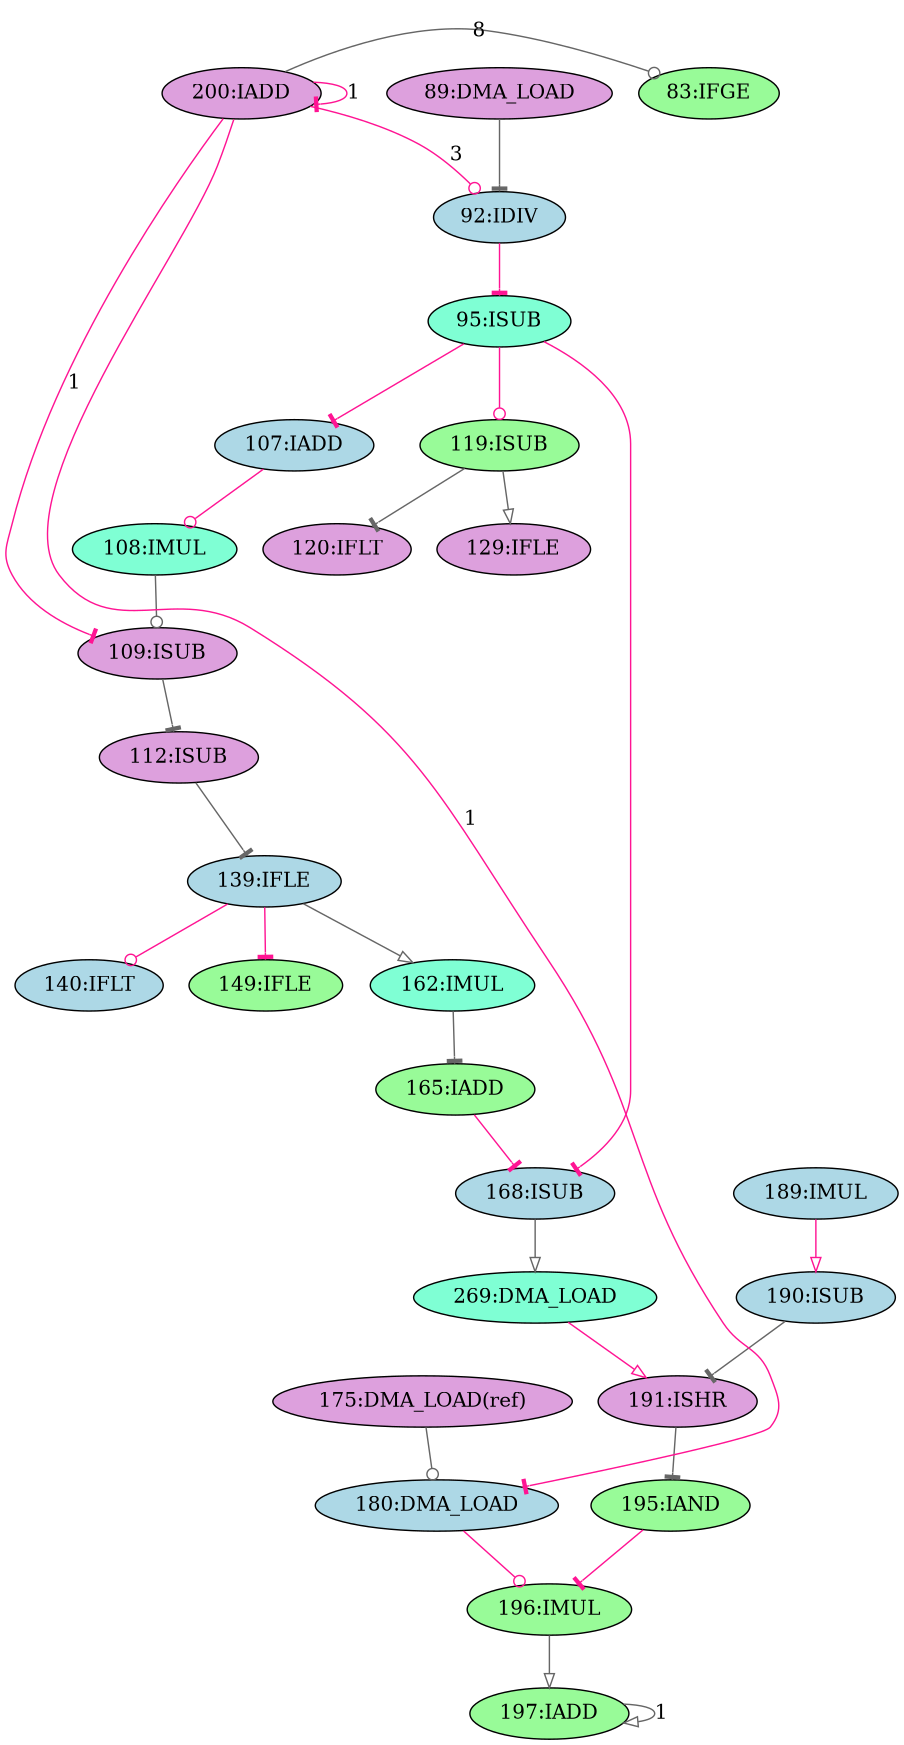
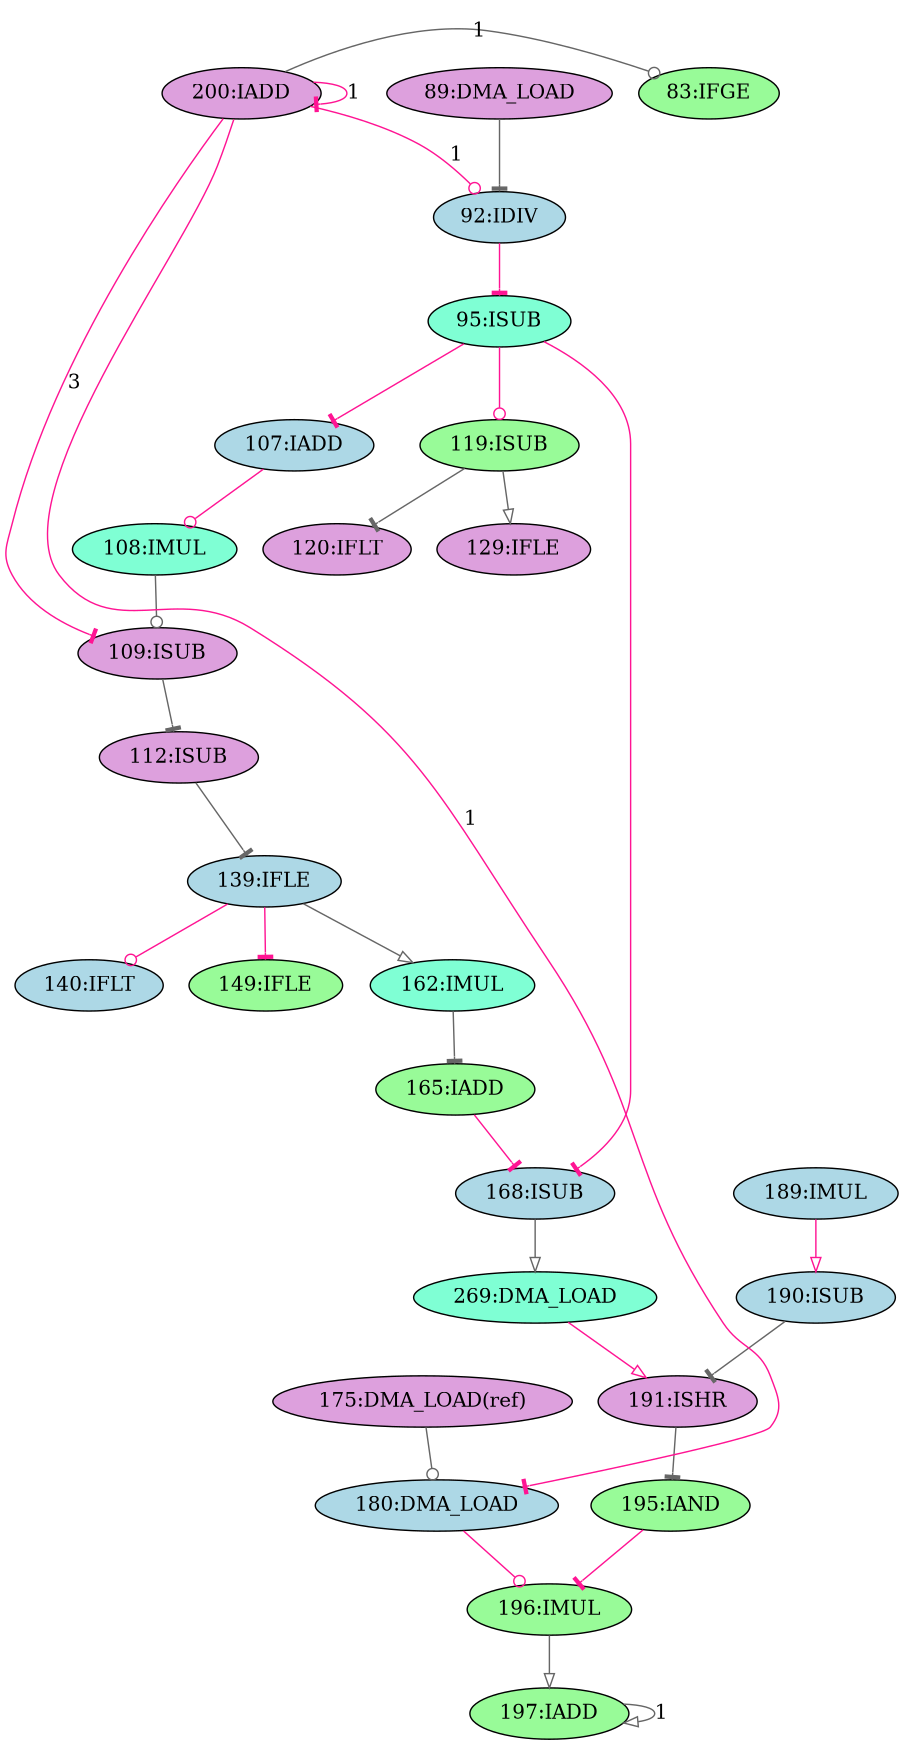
edge "200:IADD" -> "83:IFGE": label "8" -> "1"
edge "200:IADD" -> "92:IDIV": label "3" -> "1"
edge "200:IADD" -> "109:ISUB": label "1" -> "3"
